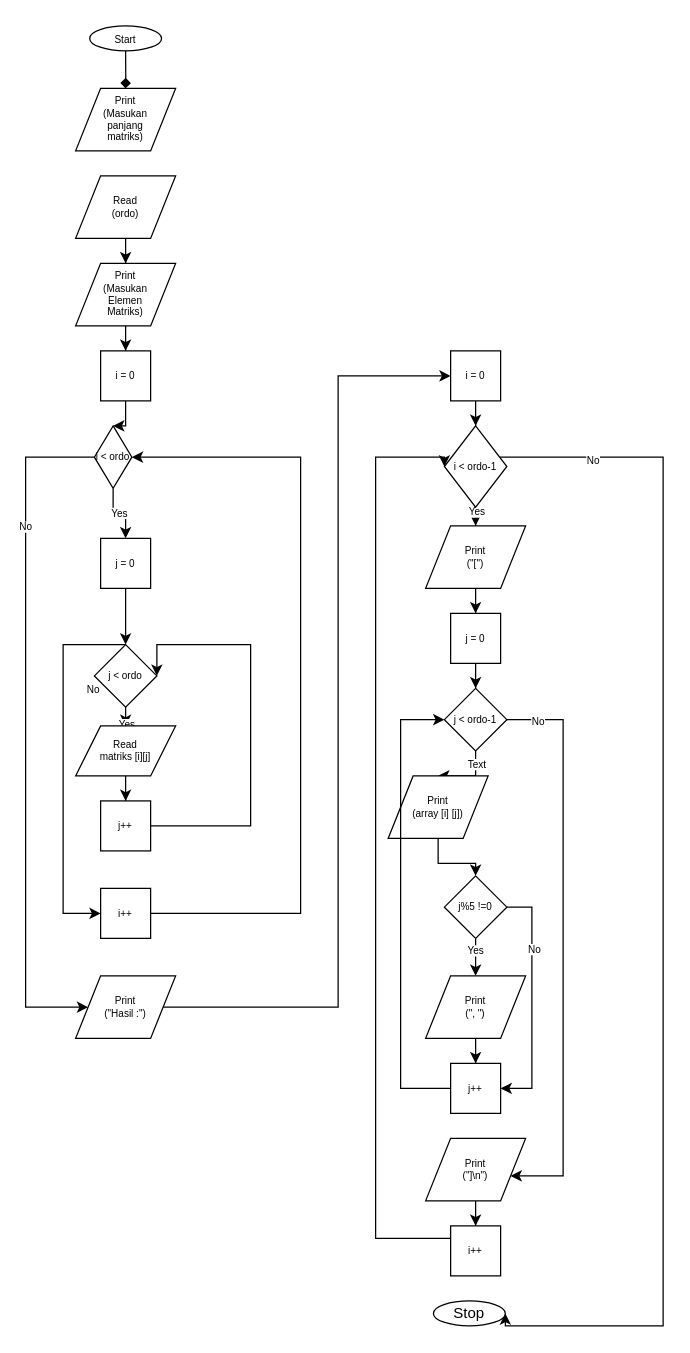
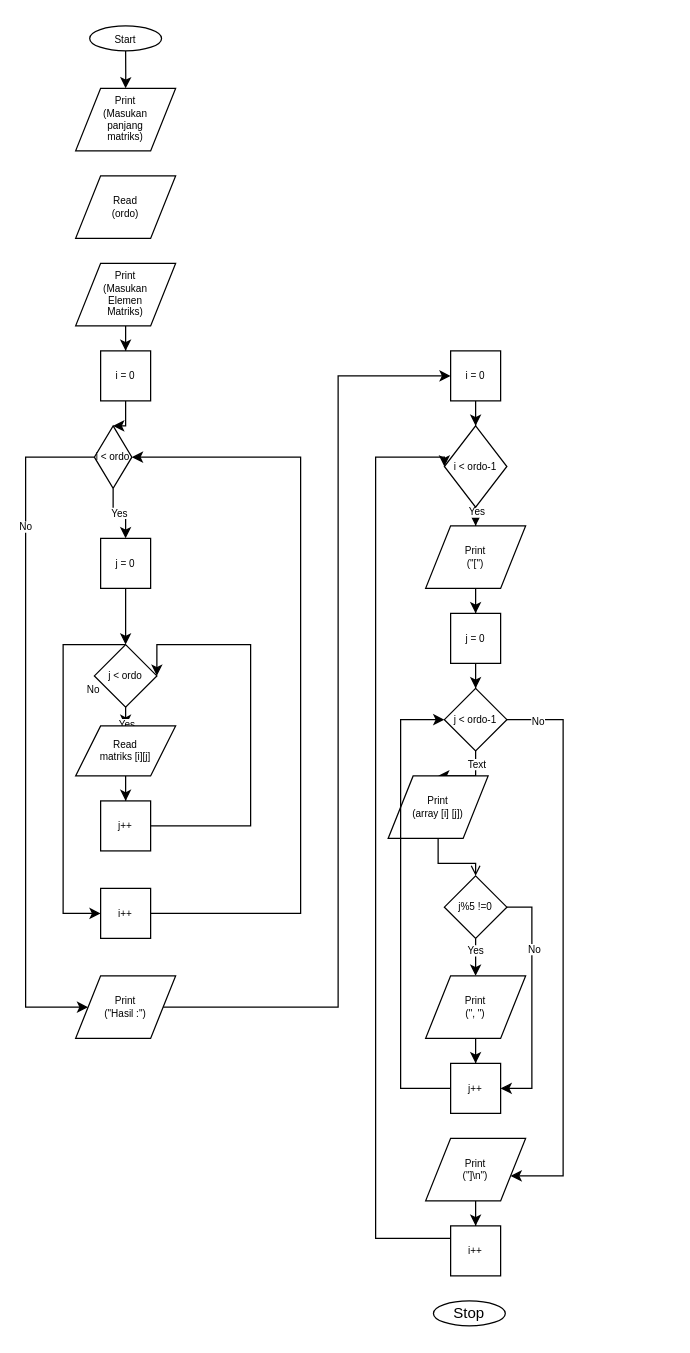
edge "Start" -> "Print (Masukan panjang matriks)": arrowhead diamond -> classic
edge "Read (ordo)" -> "Print (Masukan Elemen Matriks)": removed
edge "Print (array [i] [j])" -> "j%5 !=0": arrowhead classic -> open
edge "i < ordo-1" -> "Stop": removed, label "No"
